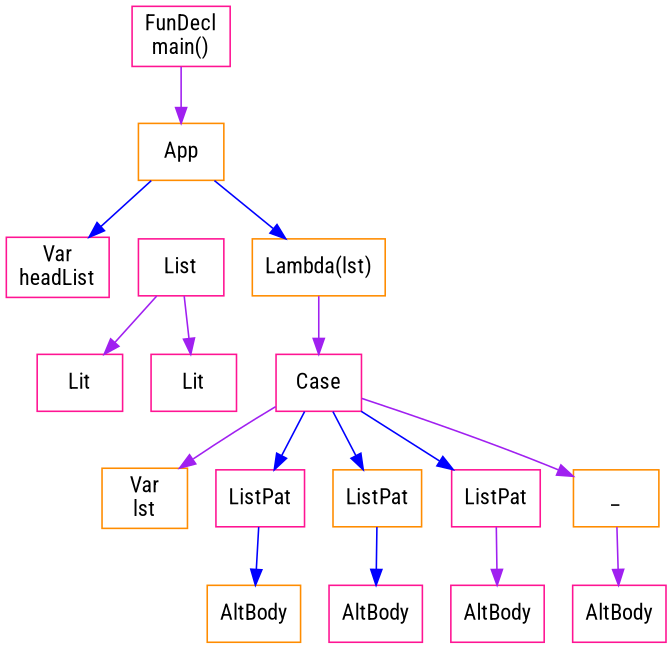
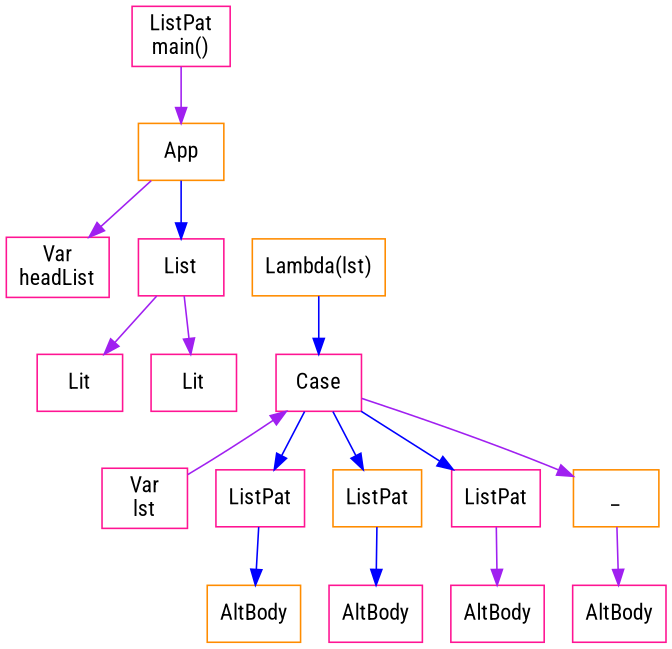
node "FunDecl main()": label "FunDecl main()" -> "ListPat main()"
edge "App" -> "Var headList": color blue -> purple
edge "App" -> "Lambda(lst)": now "App" -> "List"
edge "Lambda(lst)" -> "Case": color purple -> blue
edge "Case" -> "Var lst": reversed
node "Var lst": color darkorange -> deeppink
